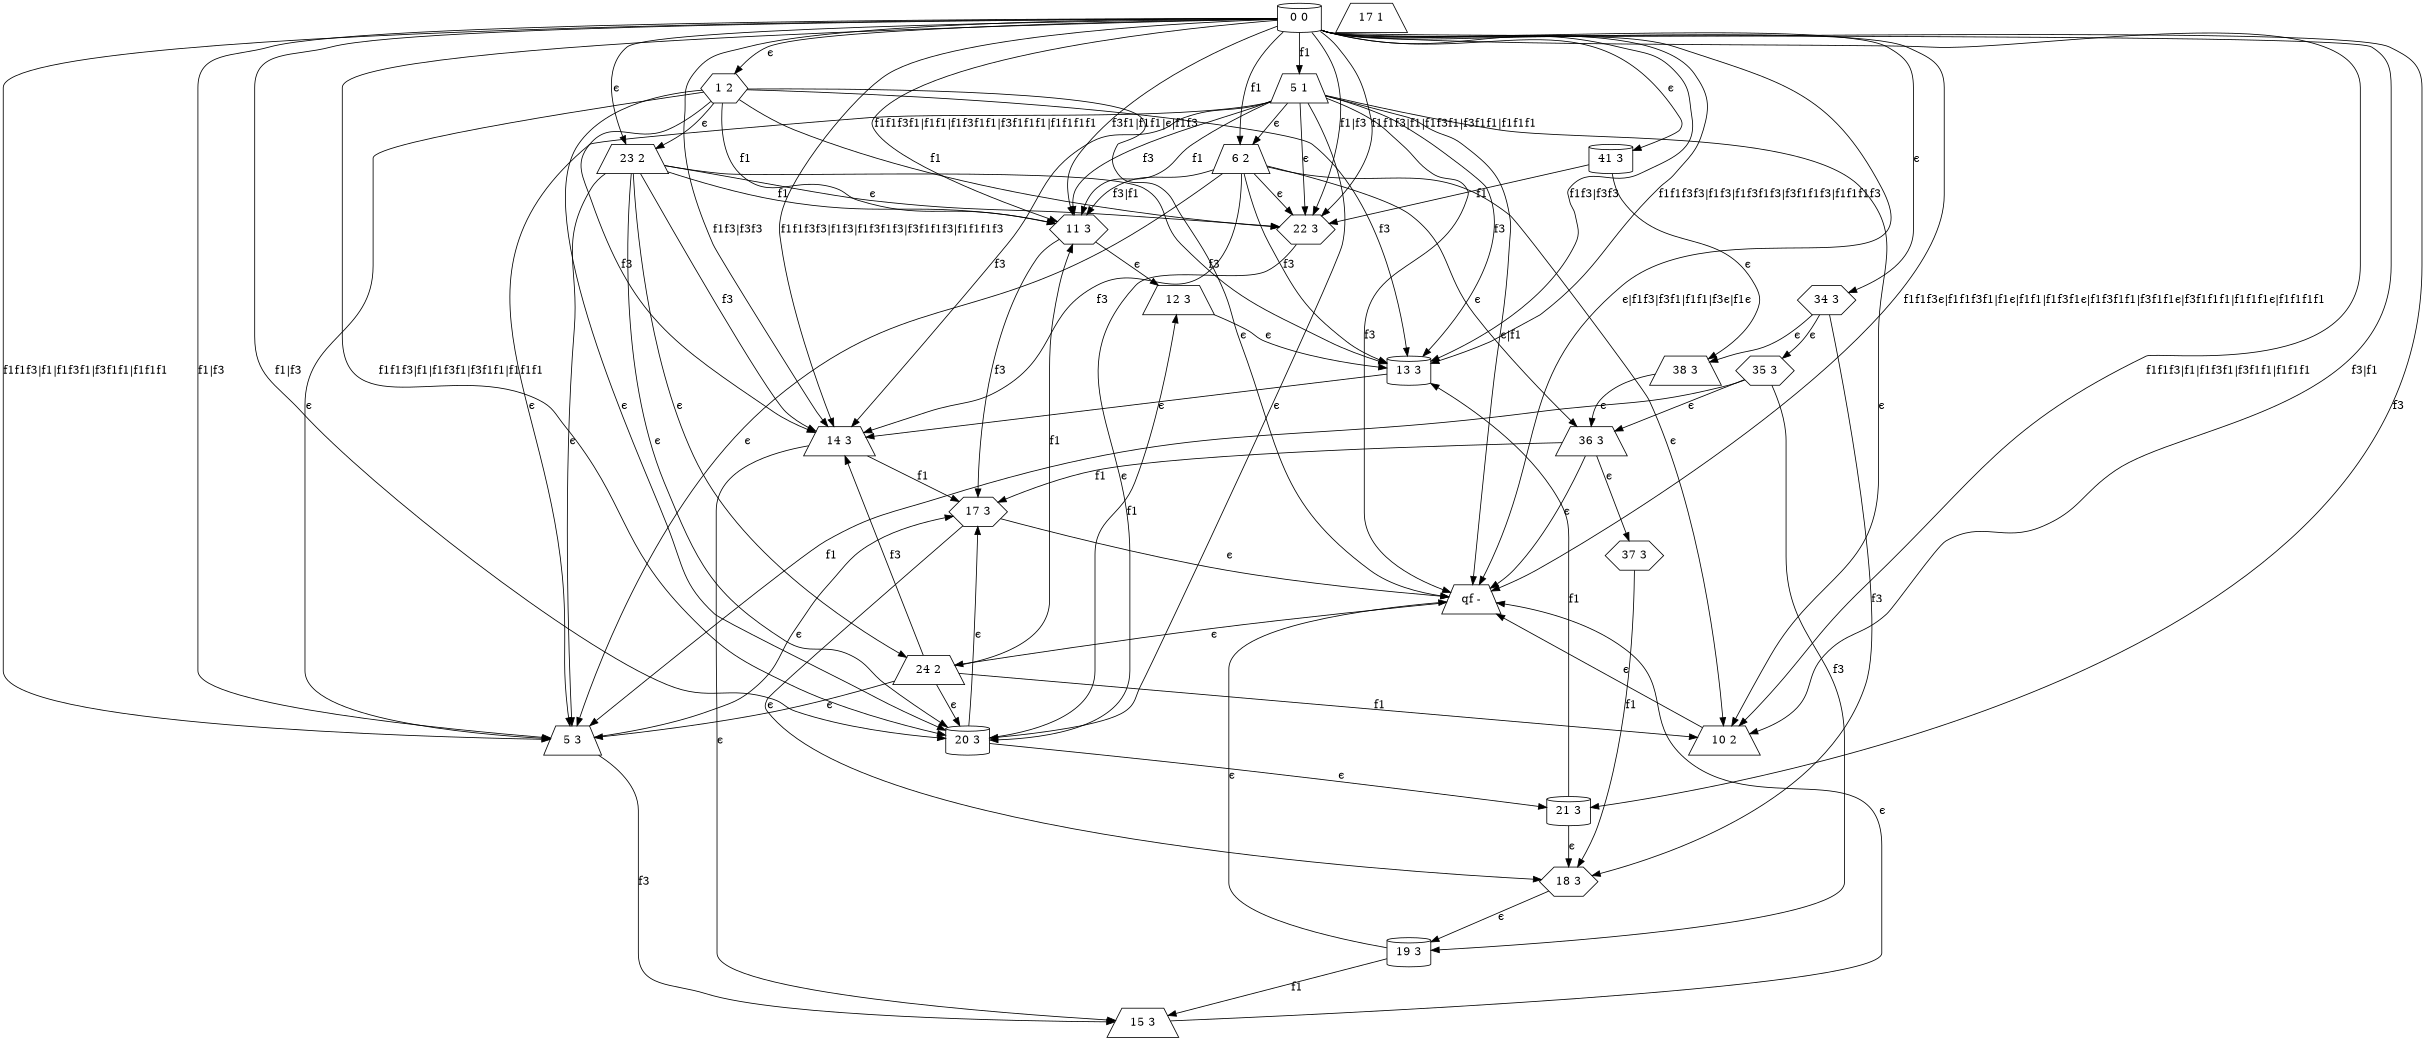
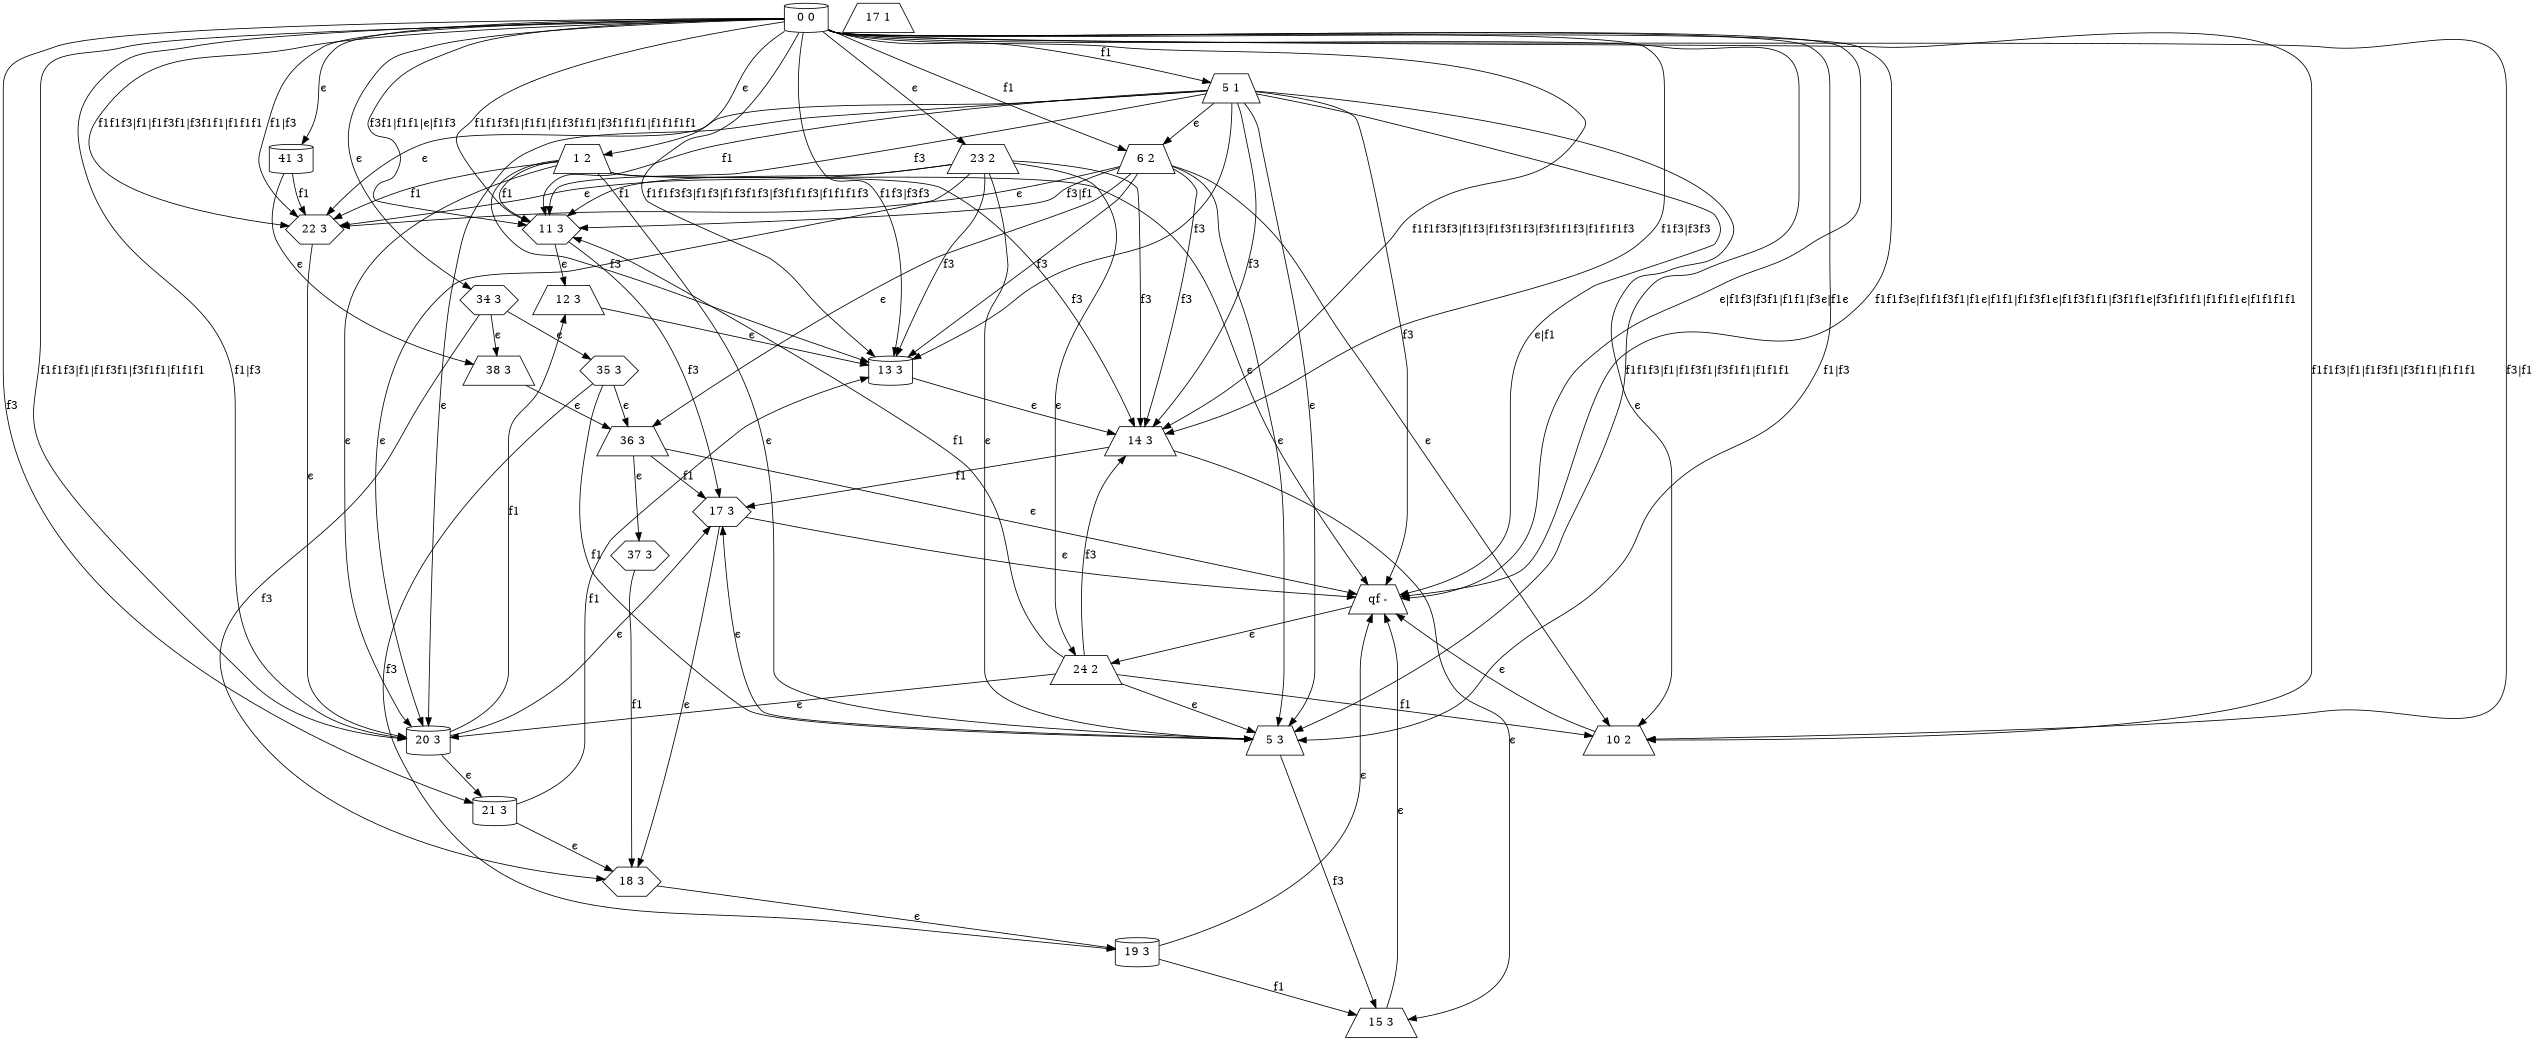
node "1 2": shape hexagon -> trapezium
edge "1 2" -> "23 2": removed, label "ϵ"
